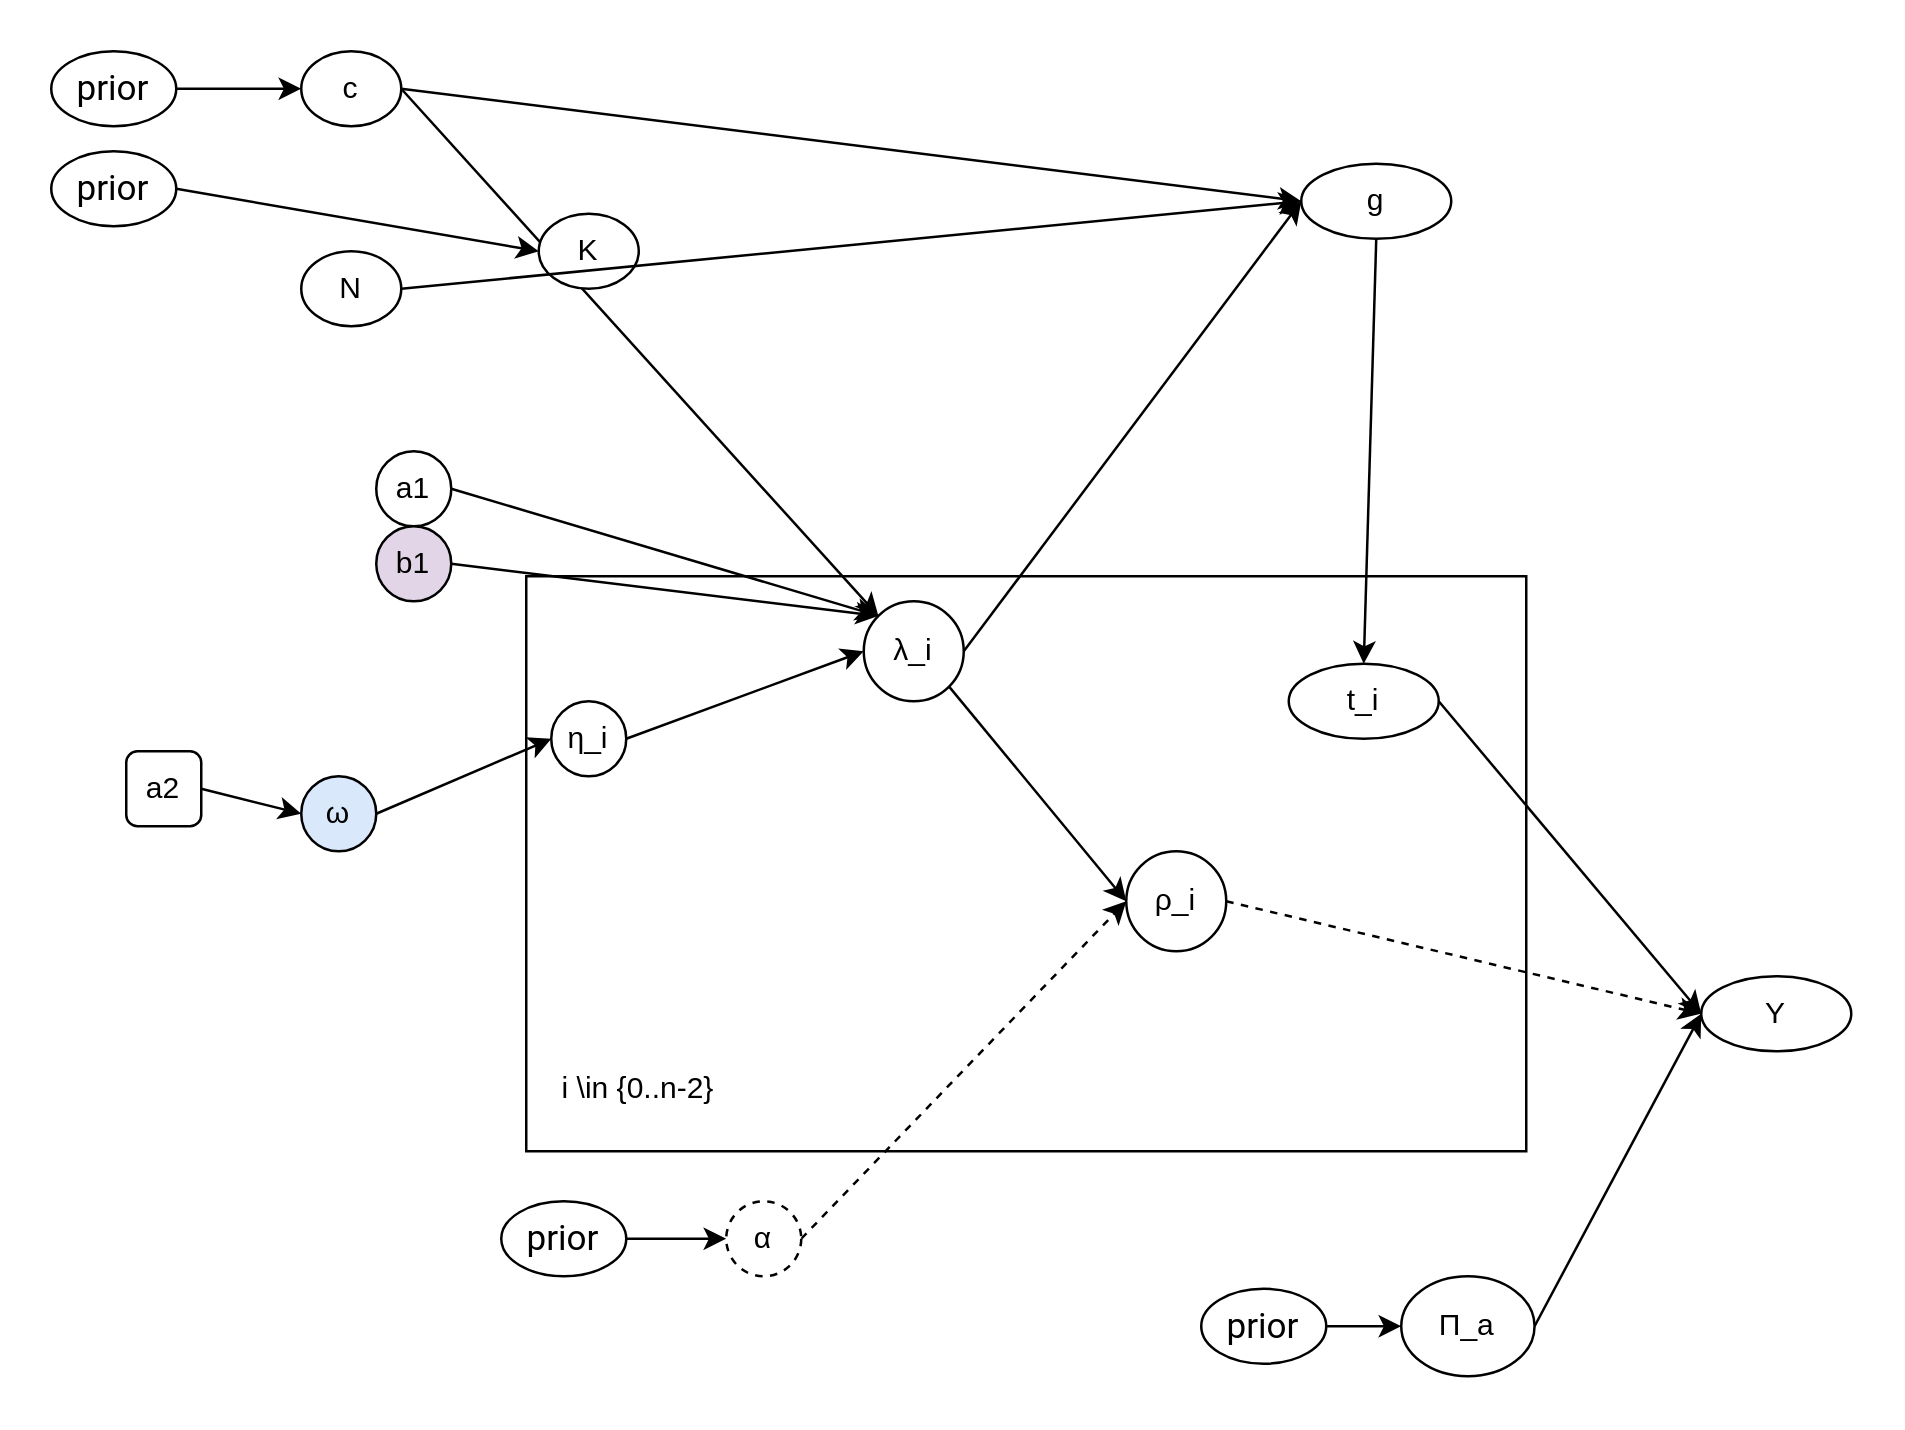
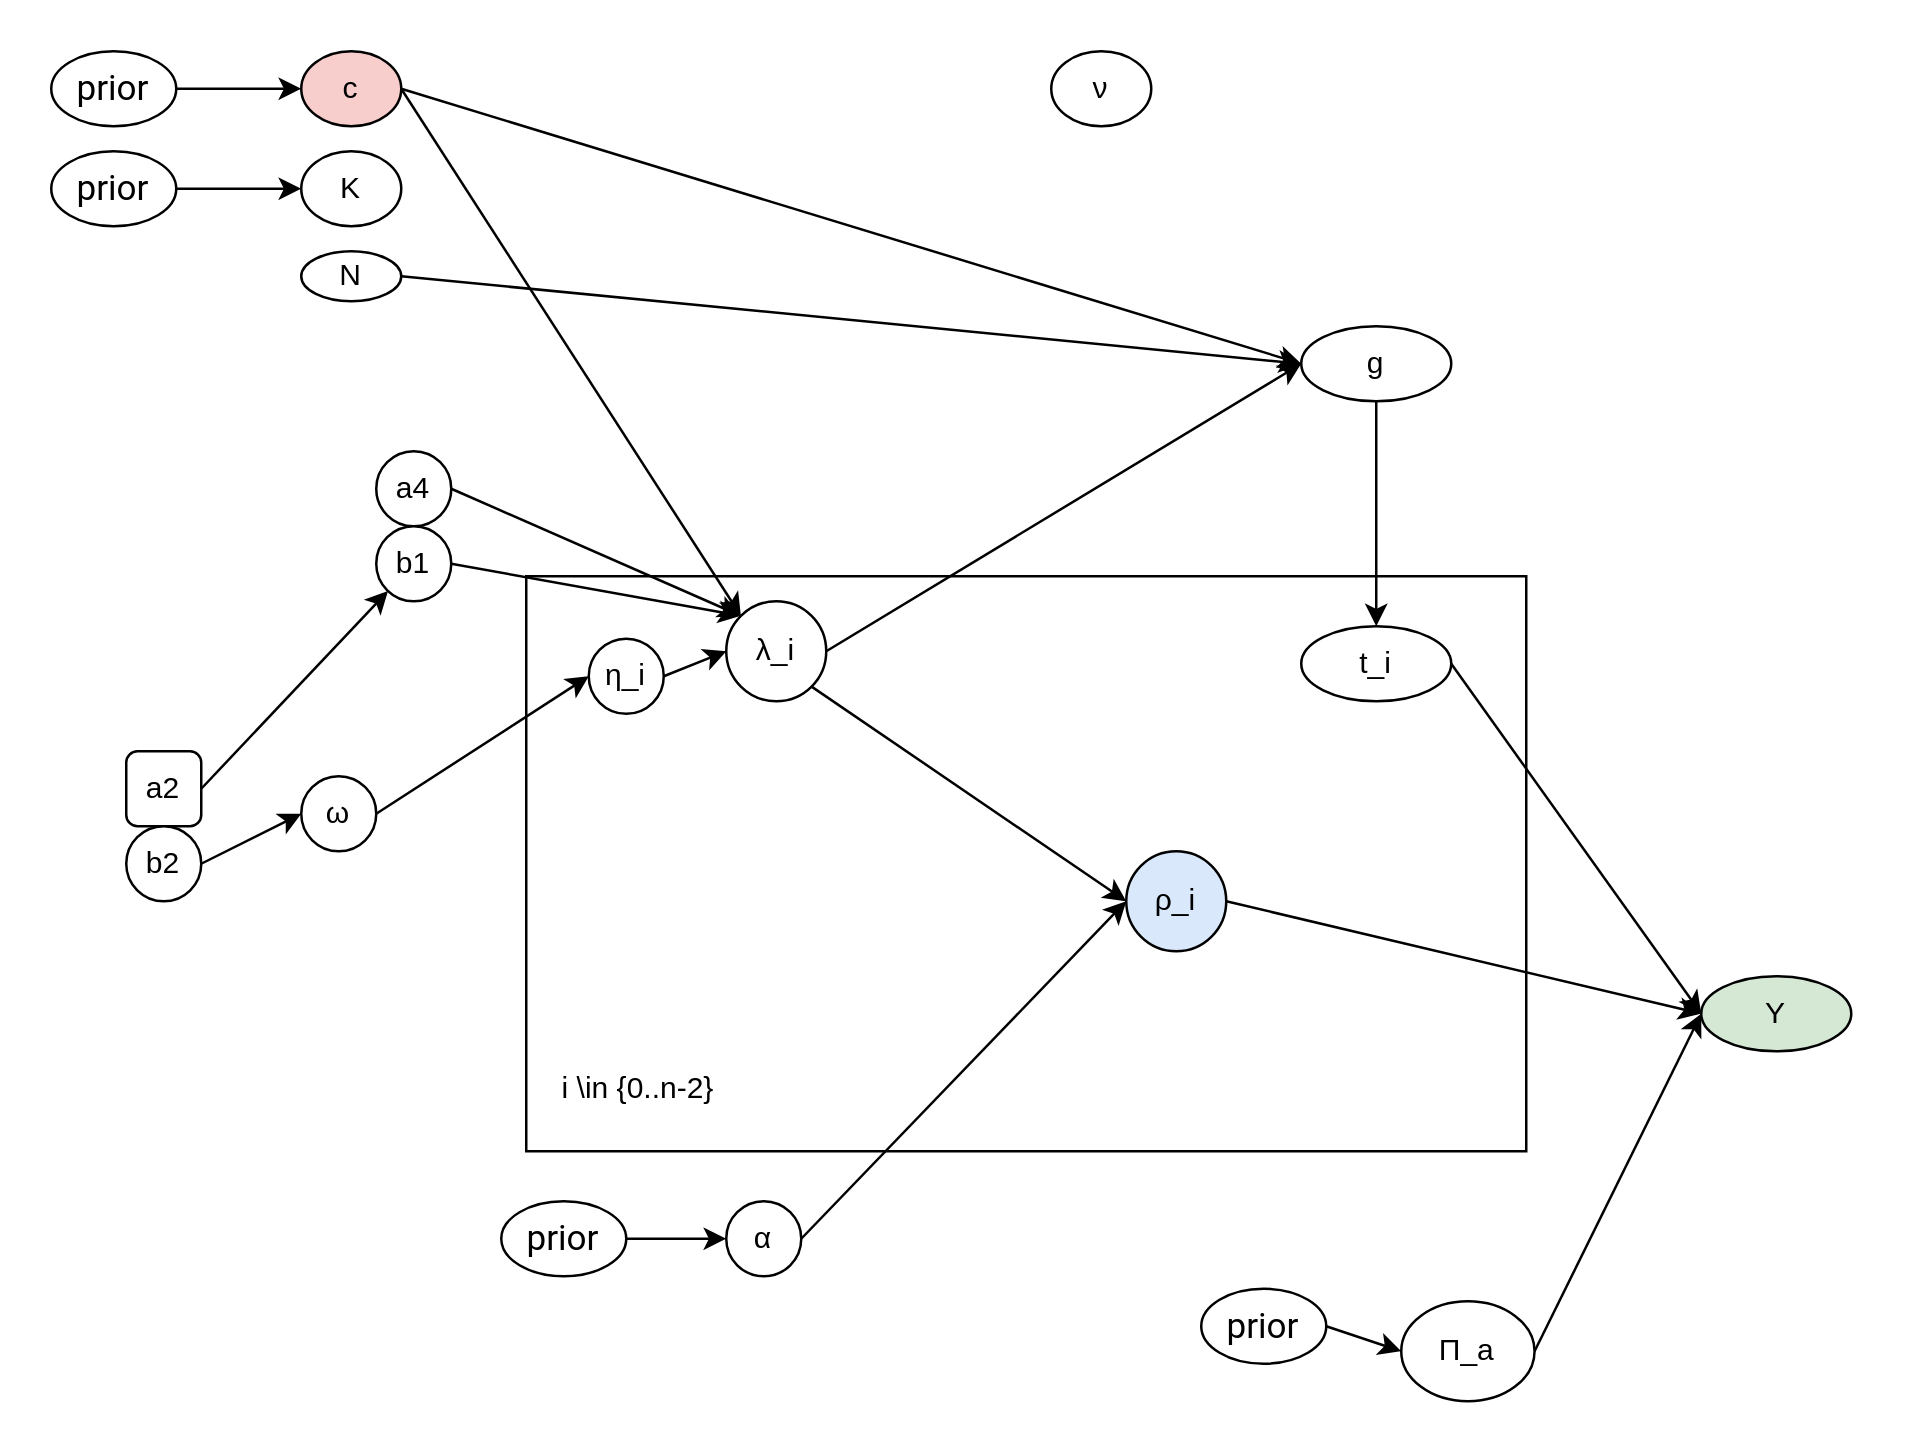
node "c": fillcolor #ffffff -> #f8cecc
node "ν": added
node "g": moved (1376, 201) -> (1376, 364)
node "K": moved (589, 251) -> (351, 189)
node "N": size 100x75 -> 100x50
node "a1": label "a1" -> "a4"
node "b1": fillcolor #e1d5e7 -> #ffffff
node "λ_i": moved (914, 651) -> (776, 651)
node "t_i": moved (1364, 701) -> (1376, 664)
node "η_i": moved (589, 739) -> (626, 676)
edge "a2" -> "ω": now "a2" -> "b1"
node "ω": fillcolor #dae8fc -> #ffffff
edge "b2" -> "ω": added
node "b2": added
node "ρ_i": fillcolor #ffffff -> #dae8fc
edge "ρ_i" -> "Y": style dashed -> solid
node "Y": fillcolor #ffffff -> #d5e8d4
edge "α" -> "ρ_i": style dashed -> solid
node "α": style dashed -> solid
node "Π_a": moved (1468, 1326) -> (1468, 1351)
